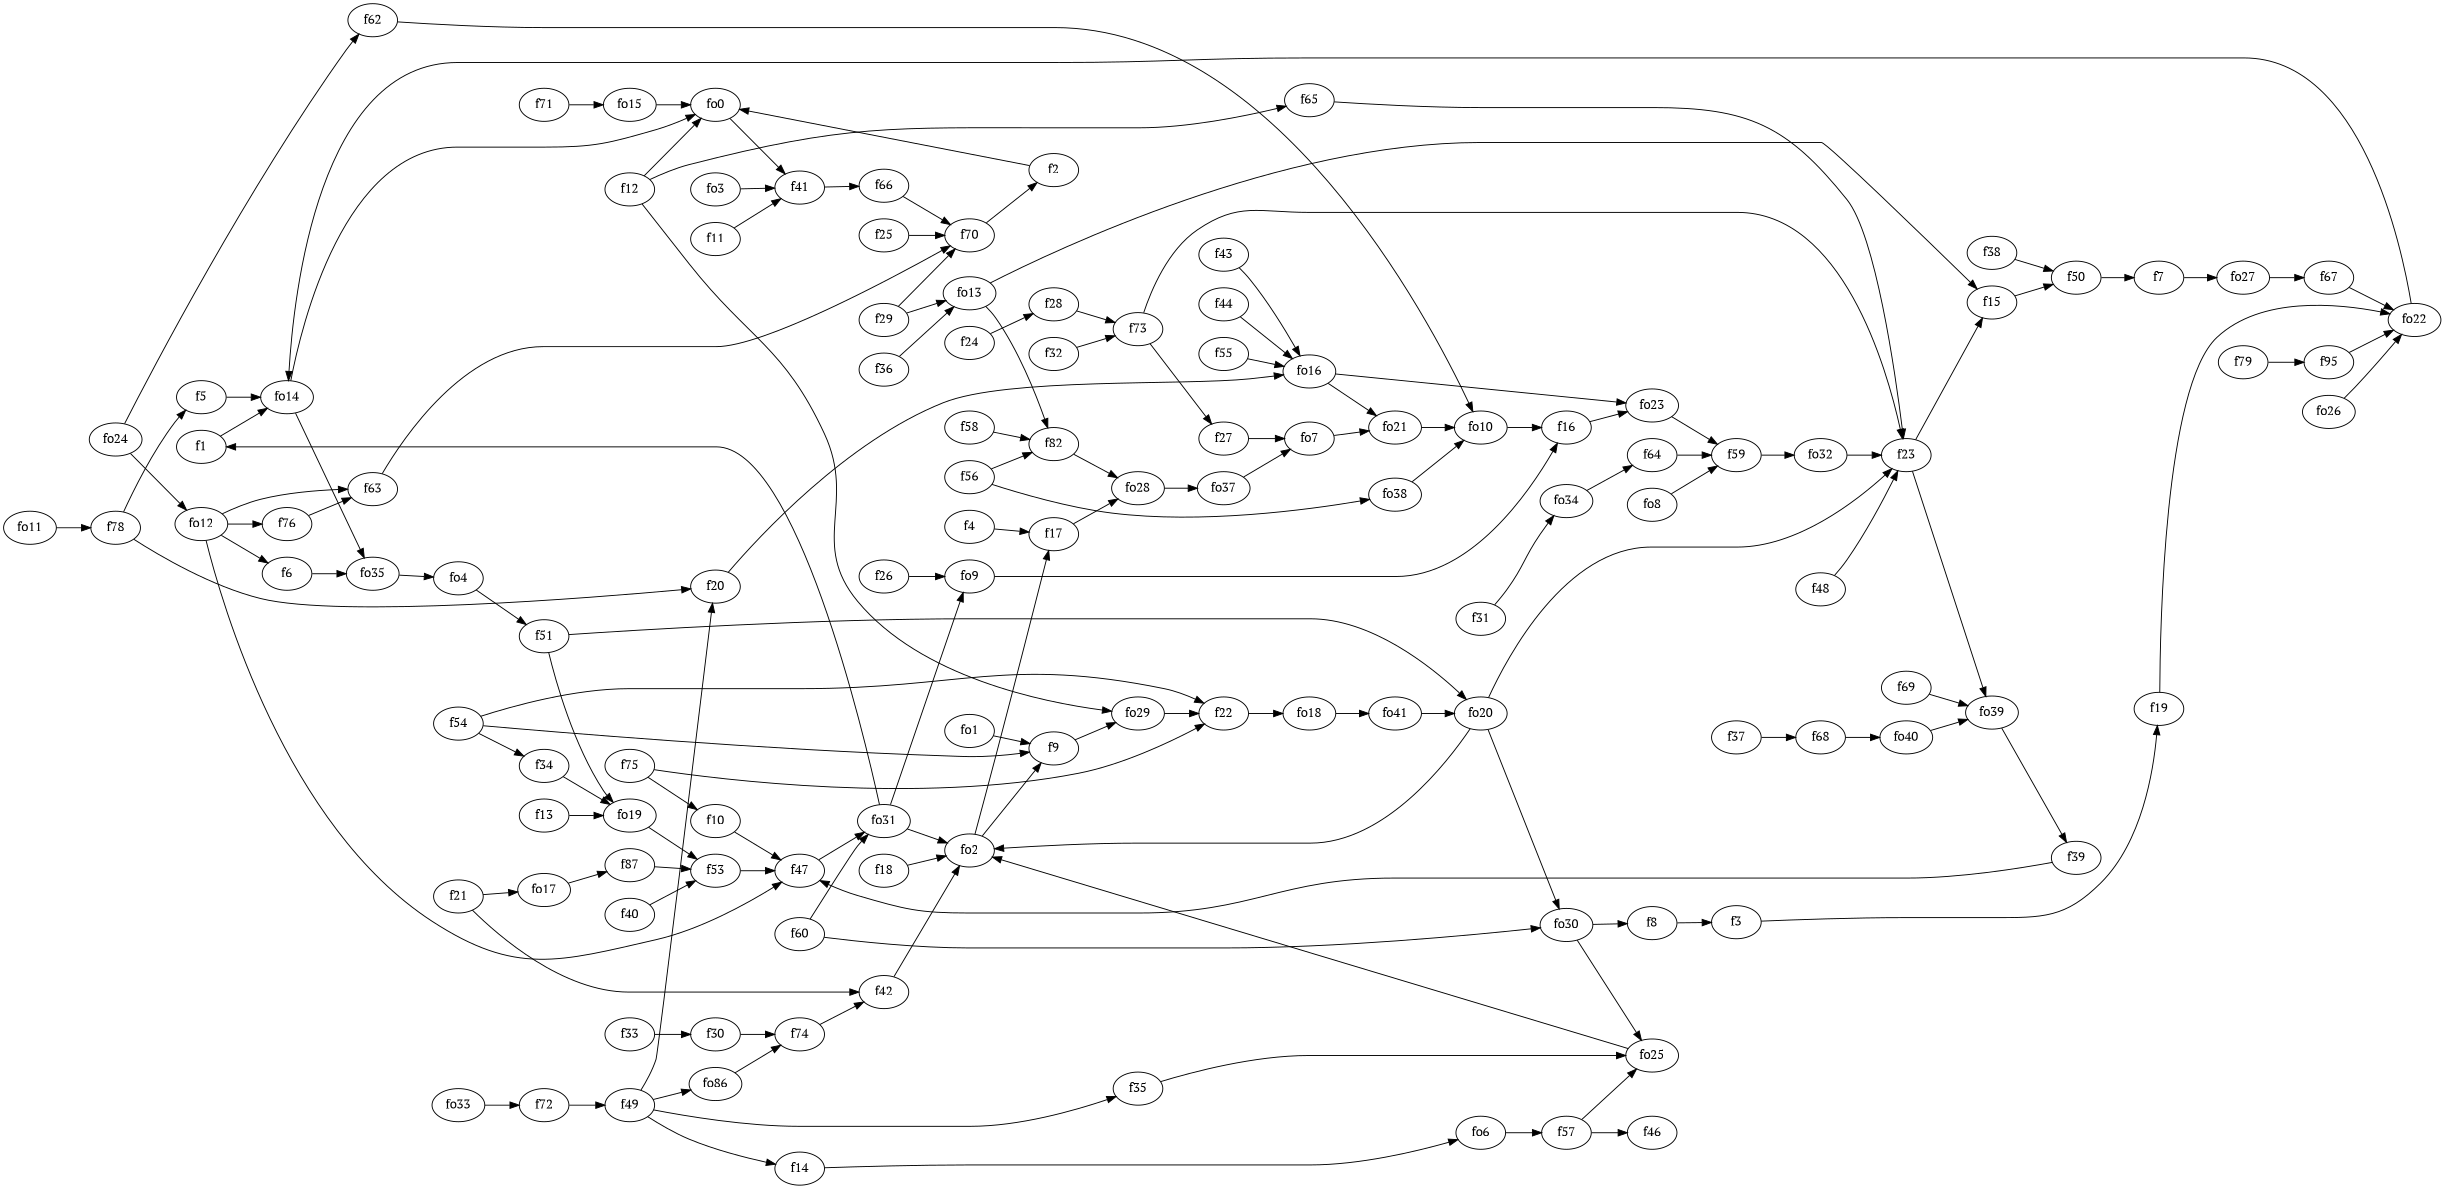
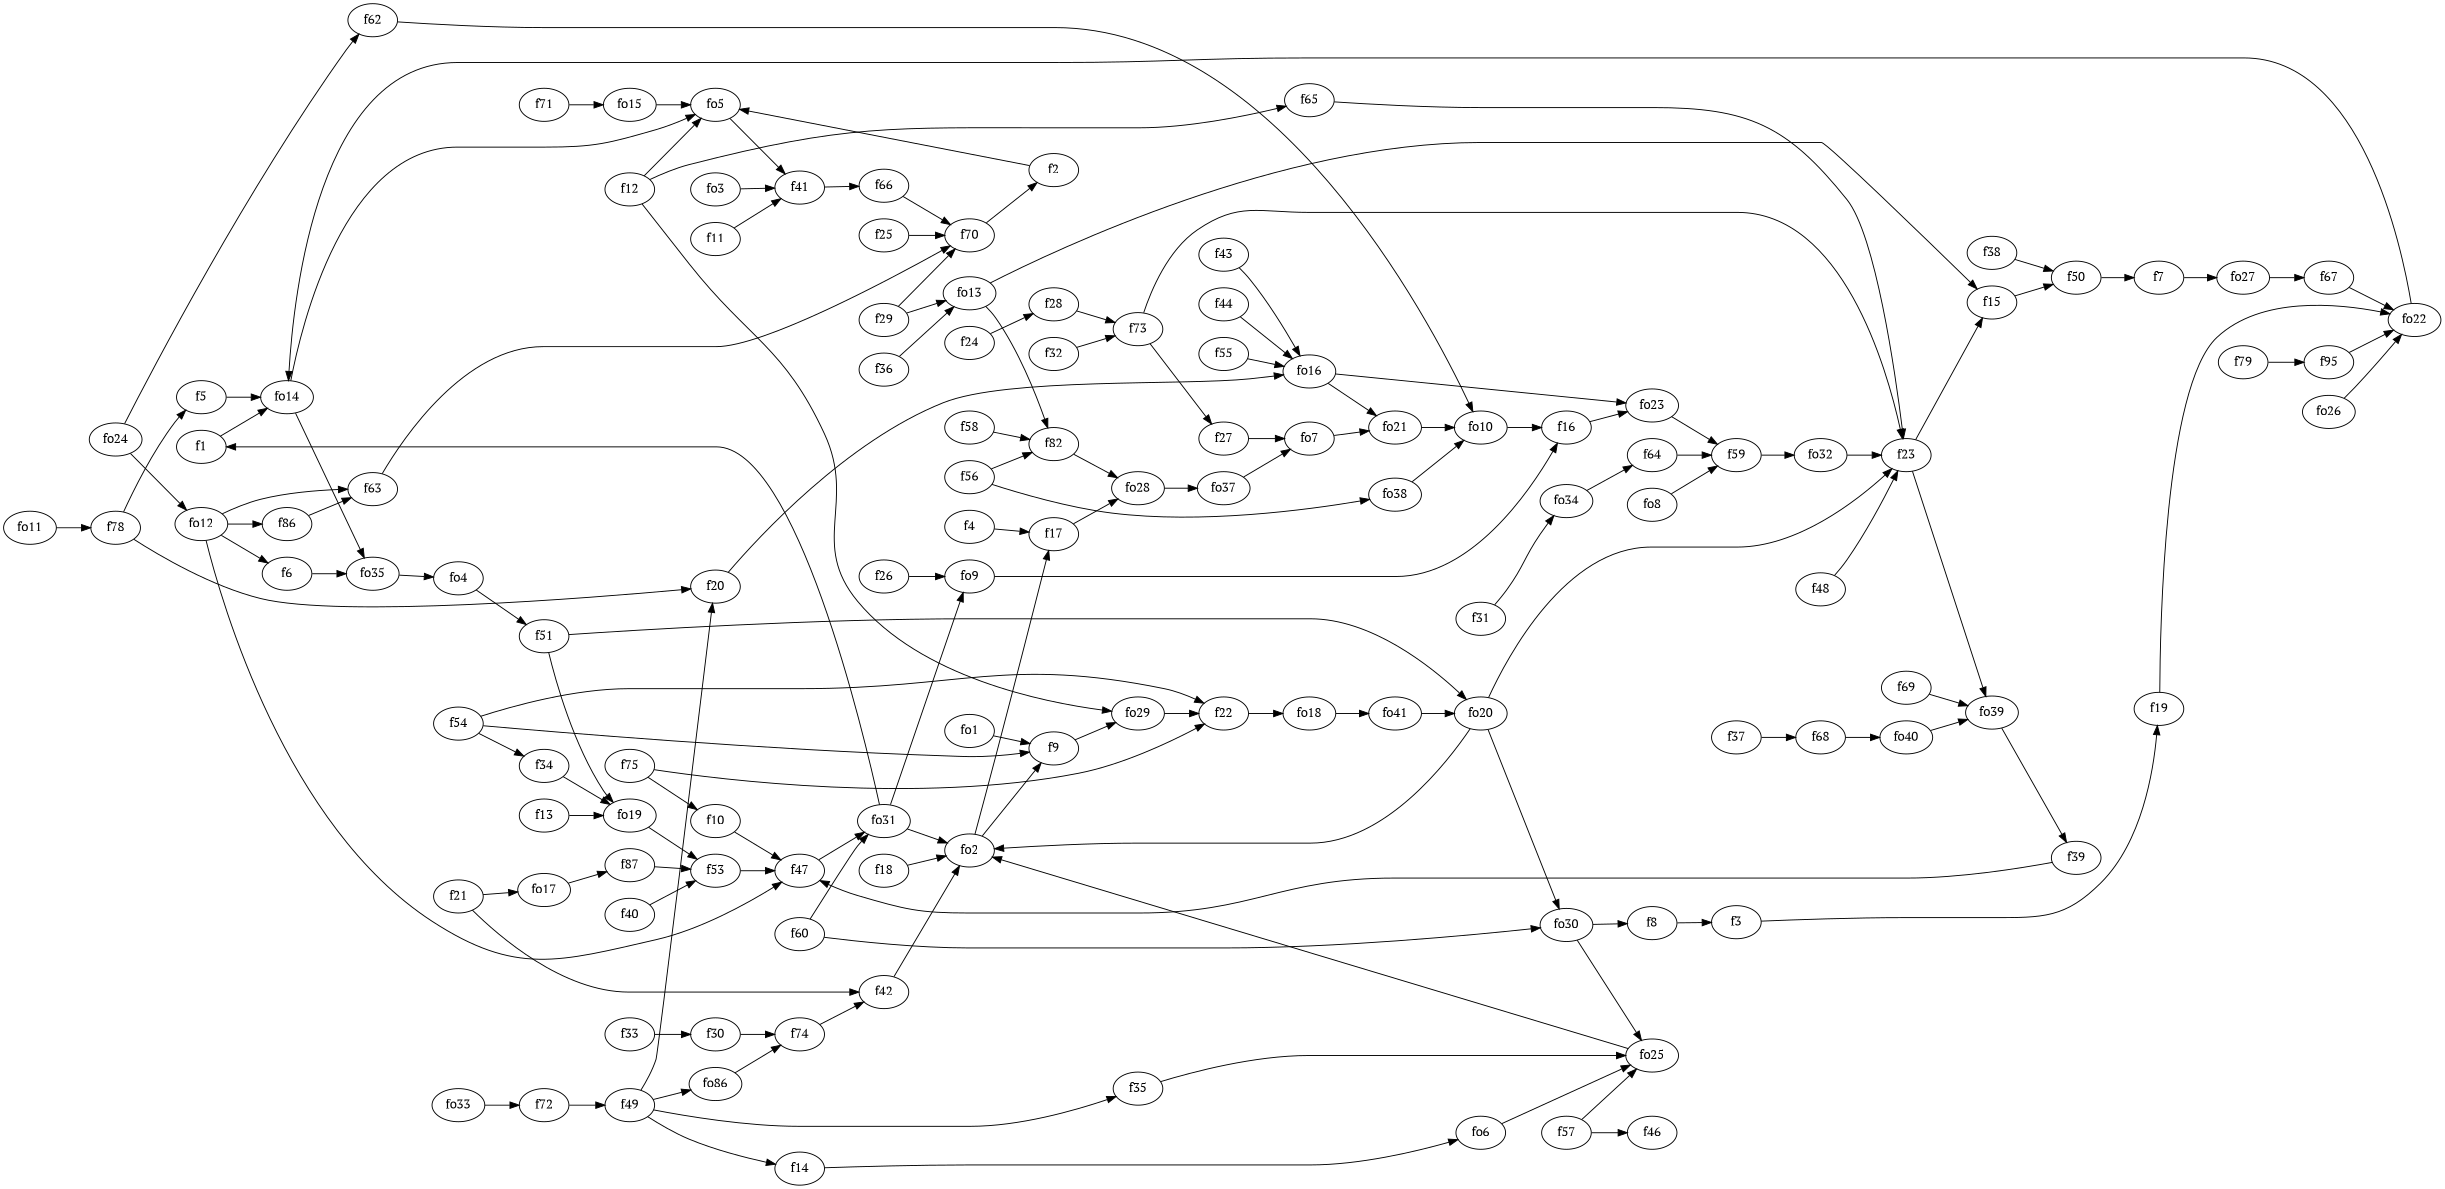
node "fo0": label "fo0" -> "fo5"
node "f76": label "f76" -> "f86"
edge "fo6" -> "f57": now "fo6" -> "fo25"
